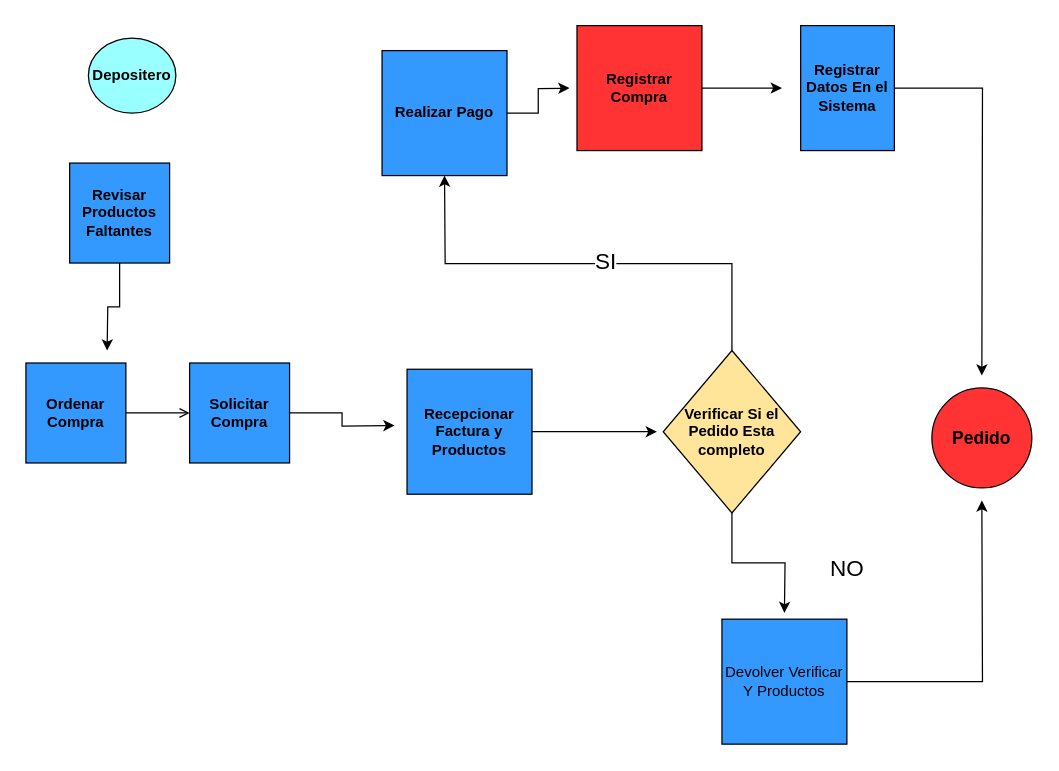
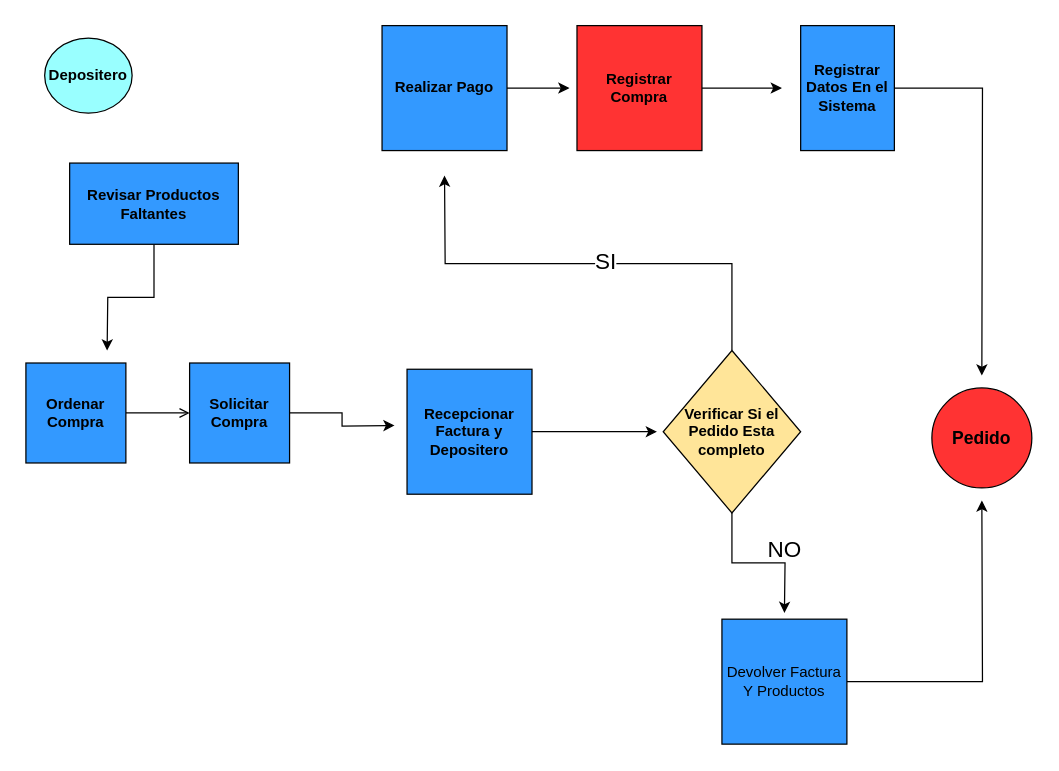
node "Depositero": moved (132, 76) -> (88, 76)
node "Realizar Pago": moved (444, 113) -> (444, 88)
node "Revisar Productos Faltantes": size 100x100 -> 169x81
node "Recepcionar Factura y Productos": label "Recepcionar Factura y Productos" -> "Recepcionar Factura y Depositero"
node "NO": moved (847, 569) -> (784, 551)
node "Devolver Verificar Y Productos": label "Devolver Verificar Y Productos" -> "Devolver Factura Y Productos"
